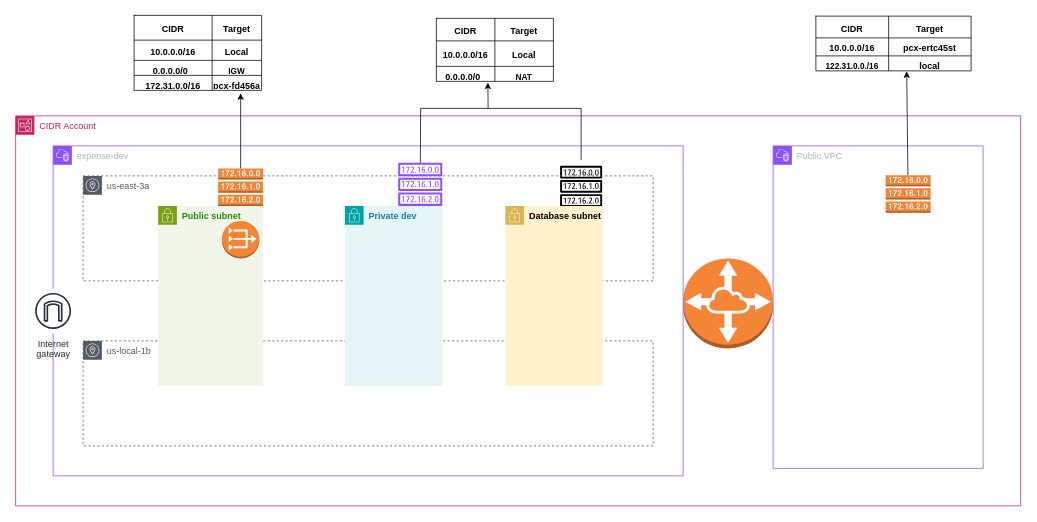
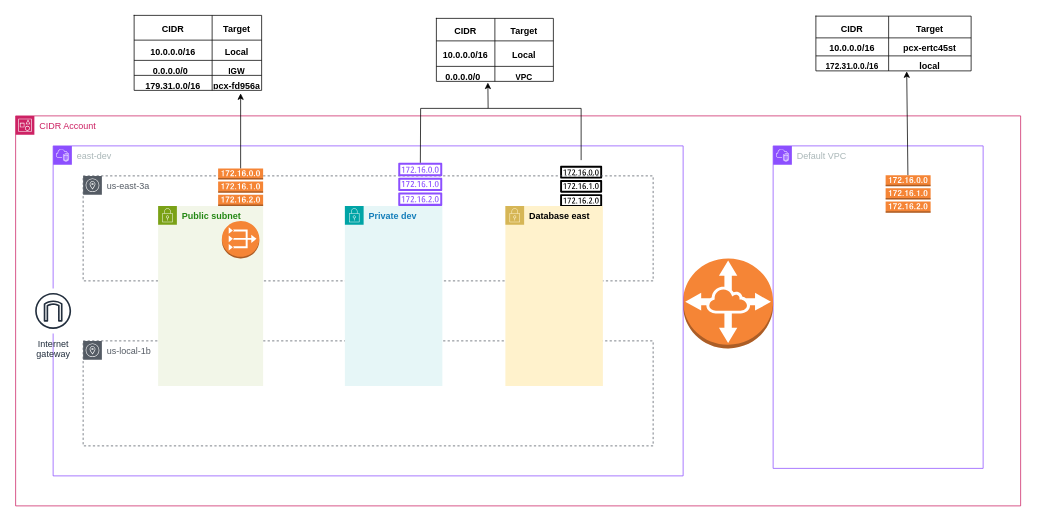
node "122.31.0.0./16": label "122.31.0.0./16" -> "172.31.0.0./16"
node "NAT": label "NAT" -> "VPC"
node "172.31.0.0/16": label "172.31.0.0/16" -> "179.31.0.0/16"
node "pcx-fd456a": label "pcx-fd456a" -> "pcx-fd956a"
node "expense-dev": label "expense-dev" -> "east-dev"
node "Public VPC": label "Public VPC" -> "Default VPC"
node "Database subnet": label "Database subnet" -> "Database east"
